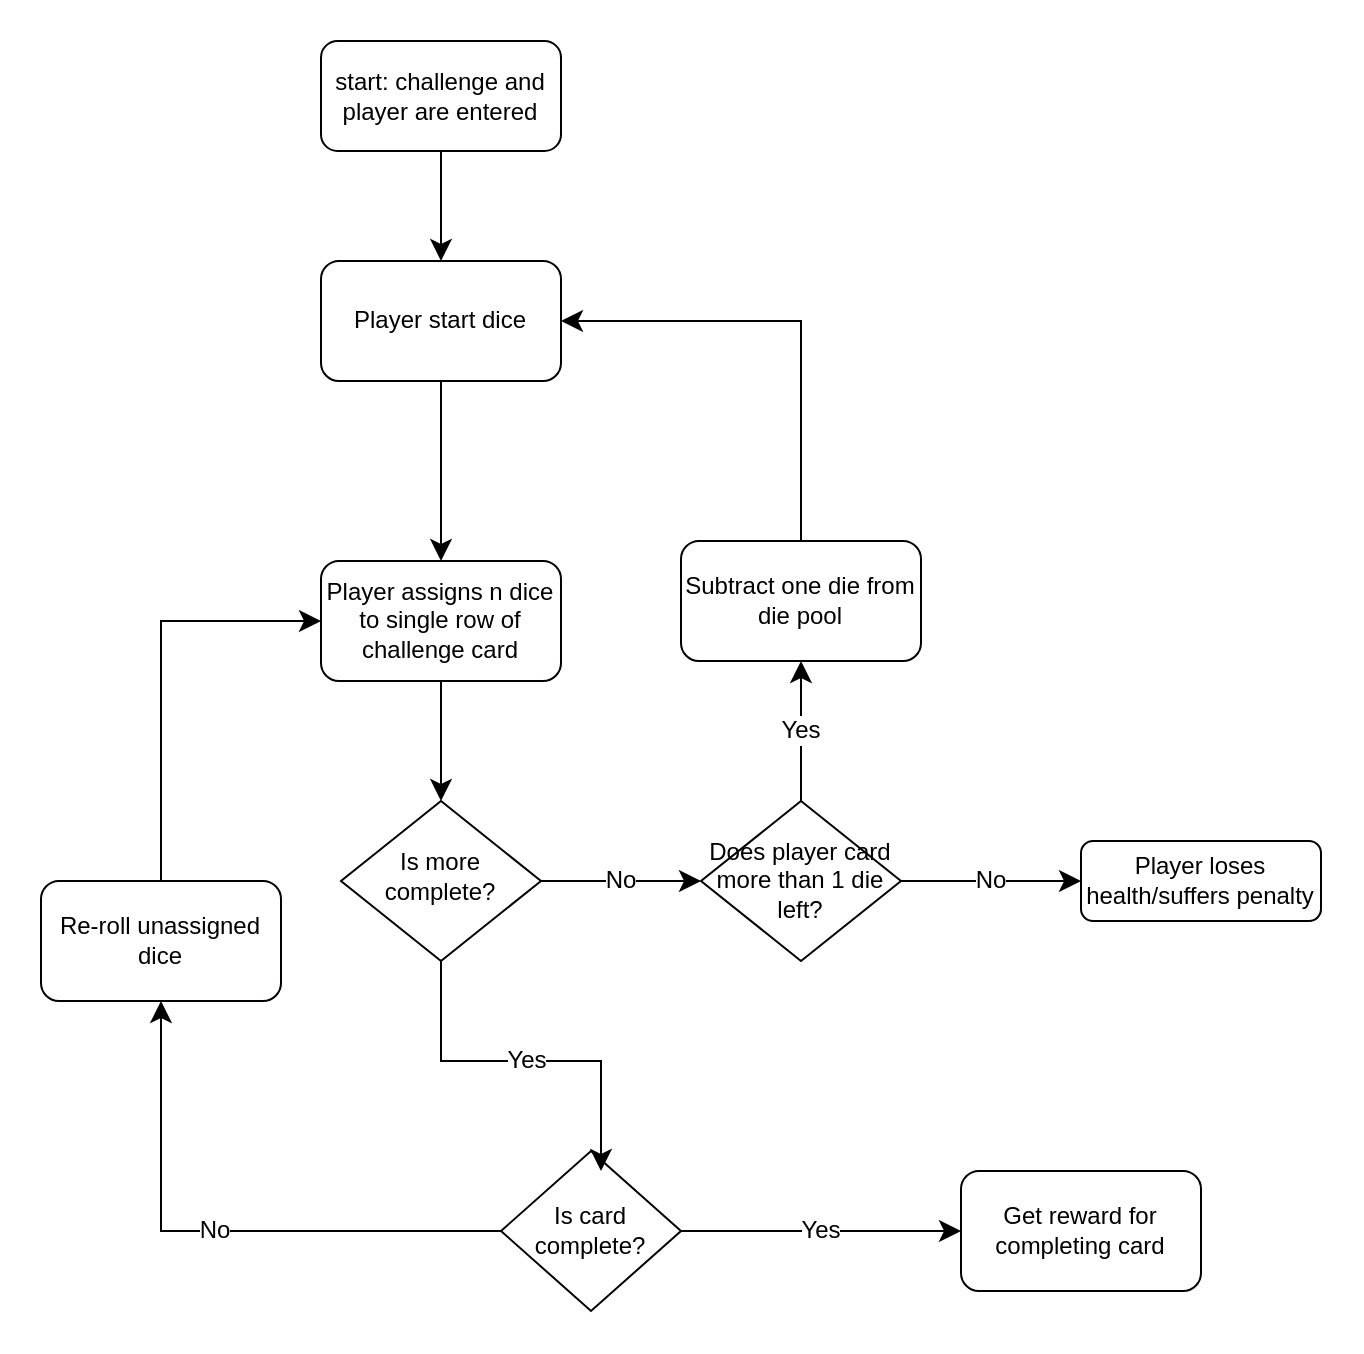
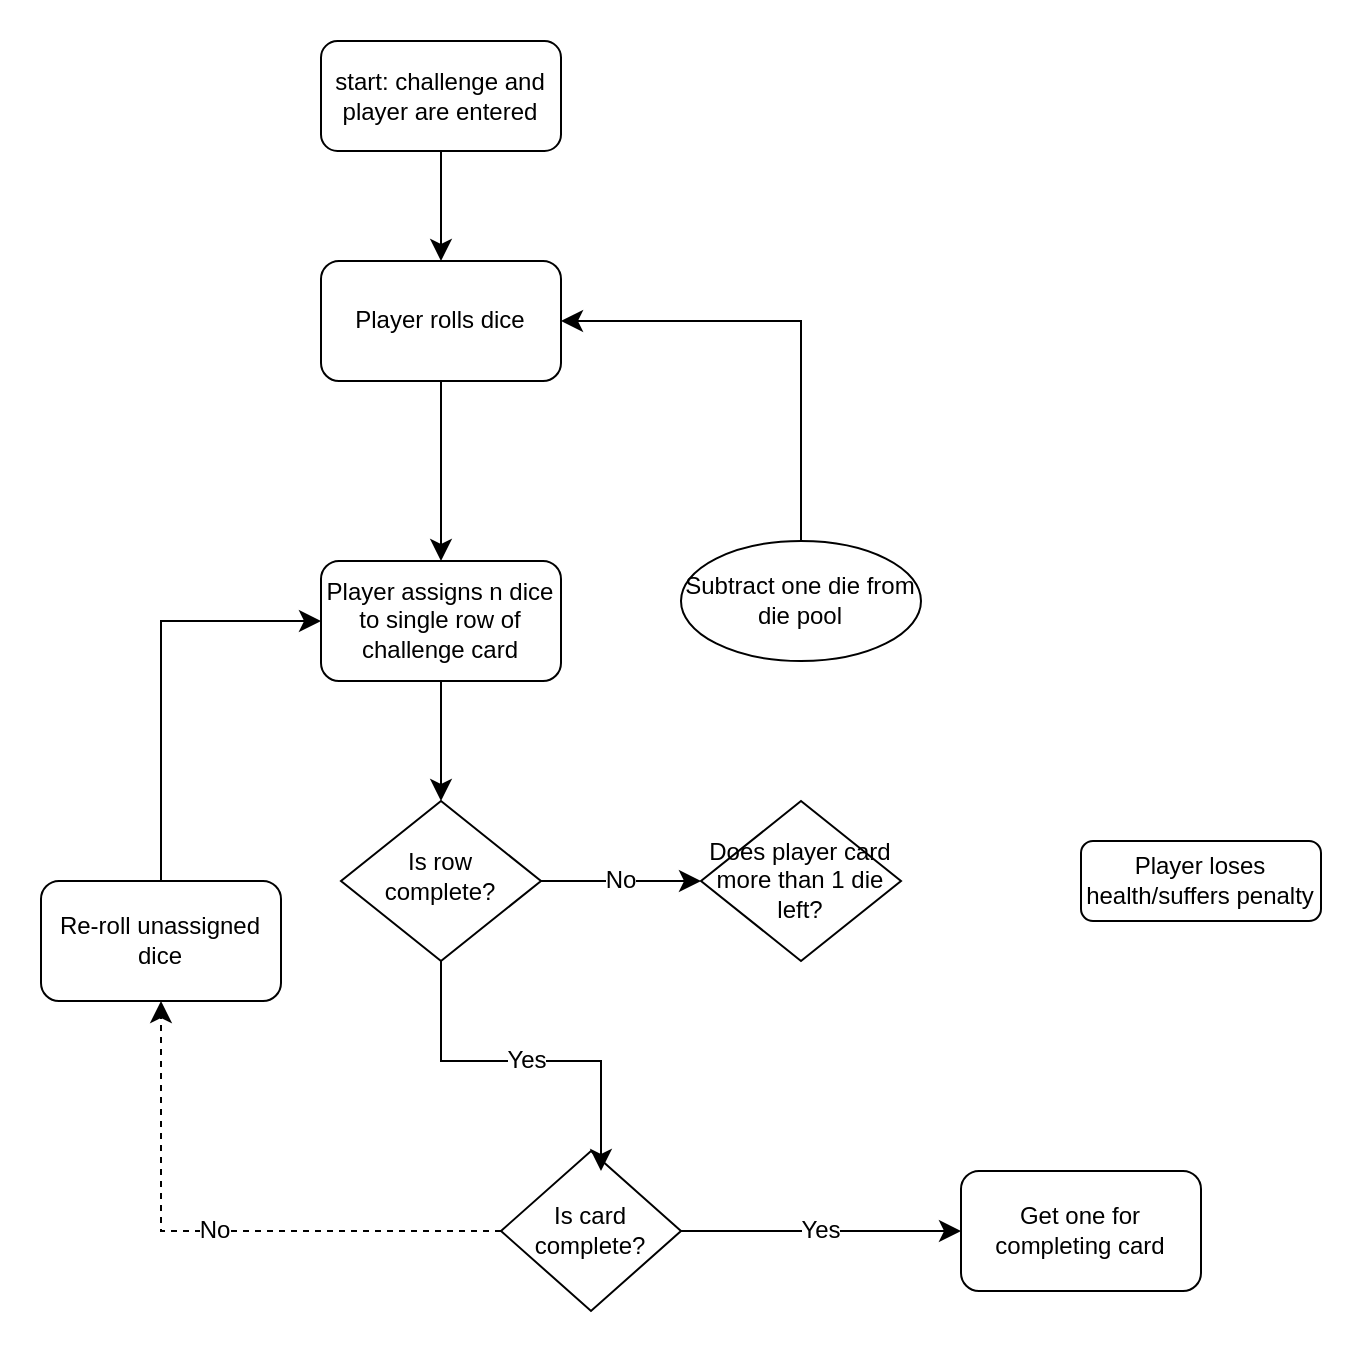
node "Player start dice": label "Player start dice" -> "Player rolls dice"
node "Subtract one die from die pool": shape rounded rectangle -> ellipse
edge "Does player card more than 1 die left?" -> "Subtract one die from die pool": removed, label "Yes"
node "Is more complete?": label "Is more complete?" -> "Is row complete?"
edge "Does player card more than 1 die left?" -> "Player loses health/suffers penalty": removed, label "No"
edge "Is card complete?" -> "Re-roll unassigned dice": style solid -> dashed
node "Get reward for completing card": label "Get reward for completing card" -> "Get one for completing card"
